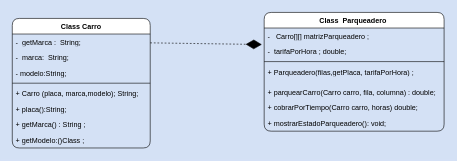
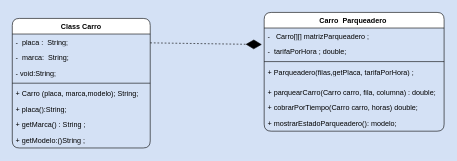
node "Class Parqueadero": label "Class Parqueadero" -> "Carro Parqueadero"
node "- getMarca : String;": label "- getMarca : String;" -> "- placa : String;"
node "- modelo:String;": label "- modelo:String;" -> "- void:String;"
node "+ mostrarEstadoParqueadero(): void;": label "+ mostrarEstadoParqueadero(): void;" -> "+ mostrarEstadoParqueadero(): modelo;"
node "+ getModelo:()Class ;": label "+ getModelo:()Class ;" -> "+ getModelo:()String ;"
